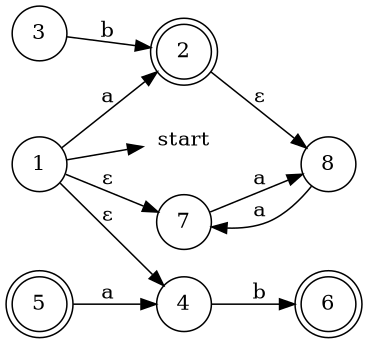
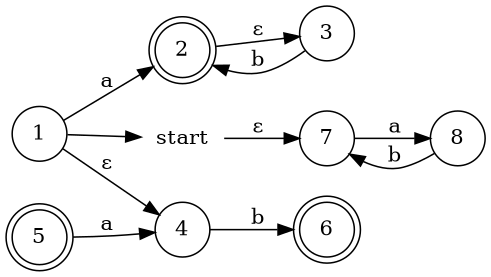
edge "2" -> "8": now "2" -> "3"
edge "1" -> "7": now "start" -> "7"
edge "8" -> "7": label "a" -> "b"
